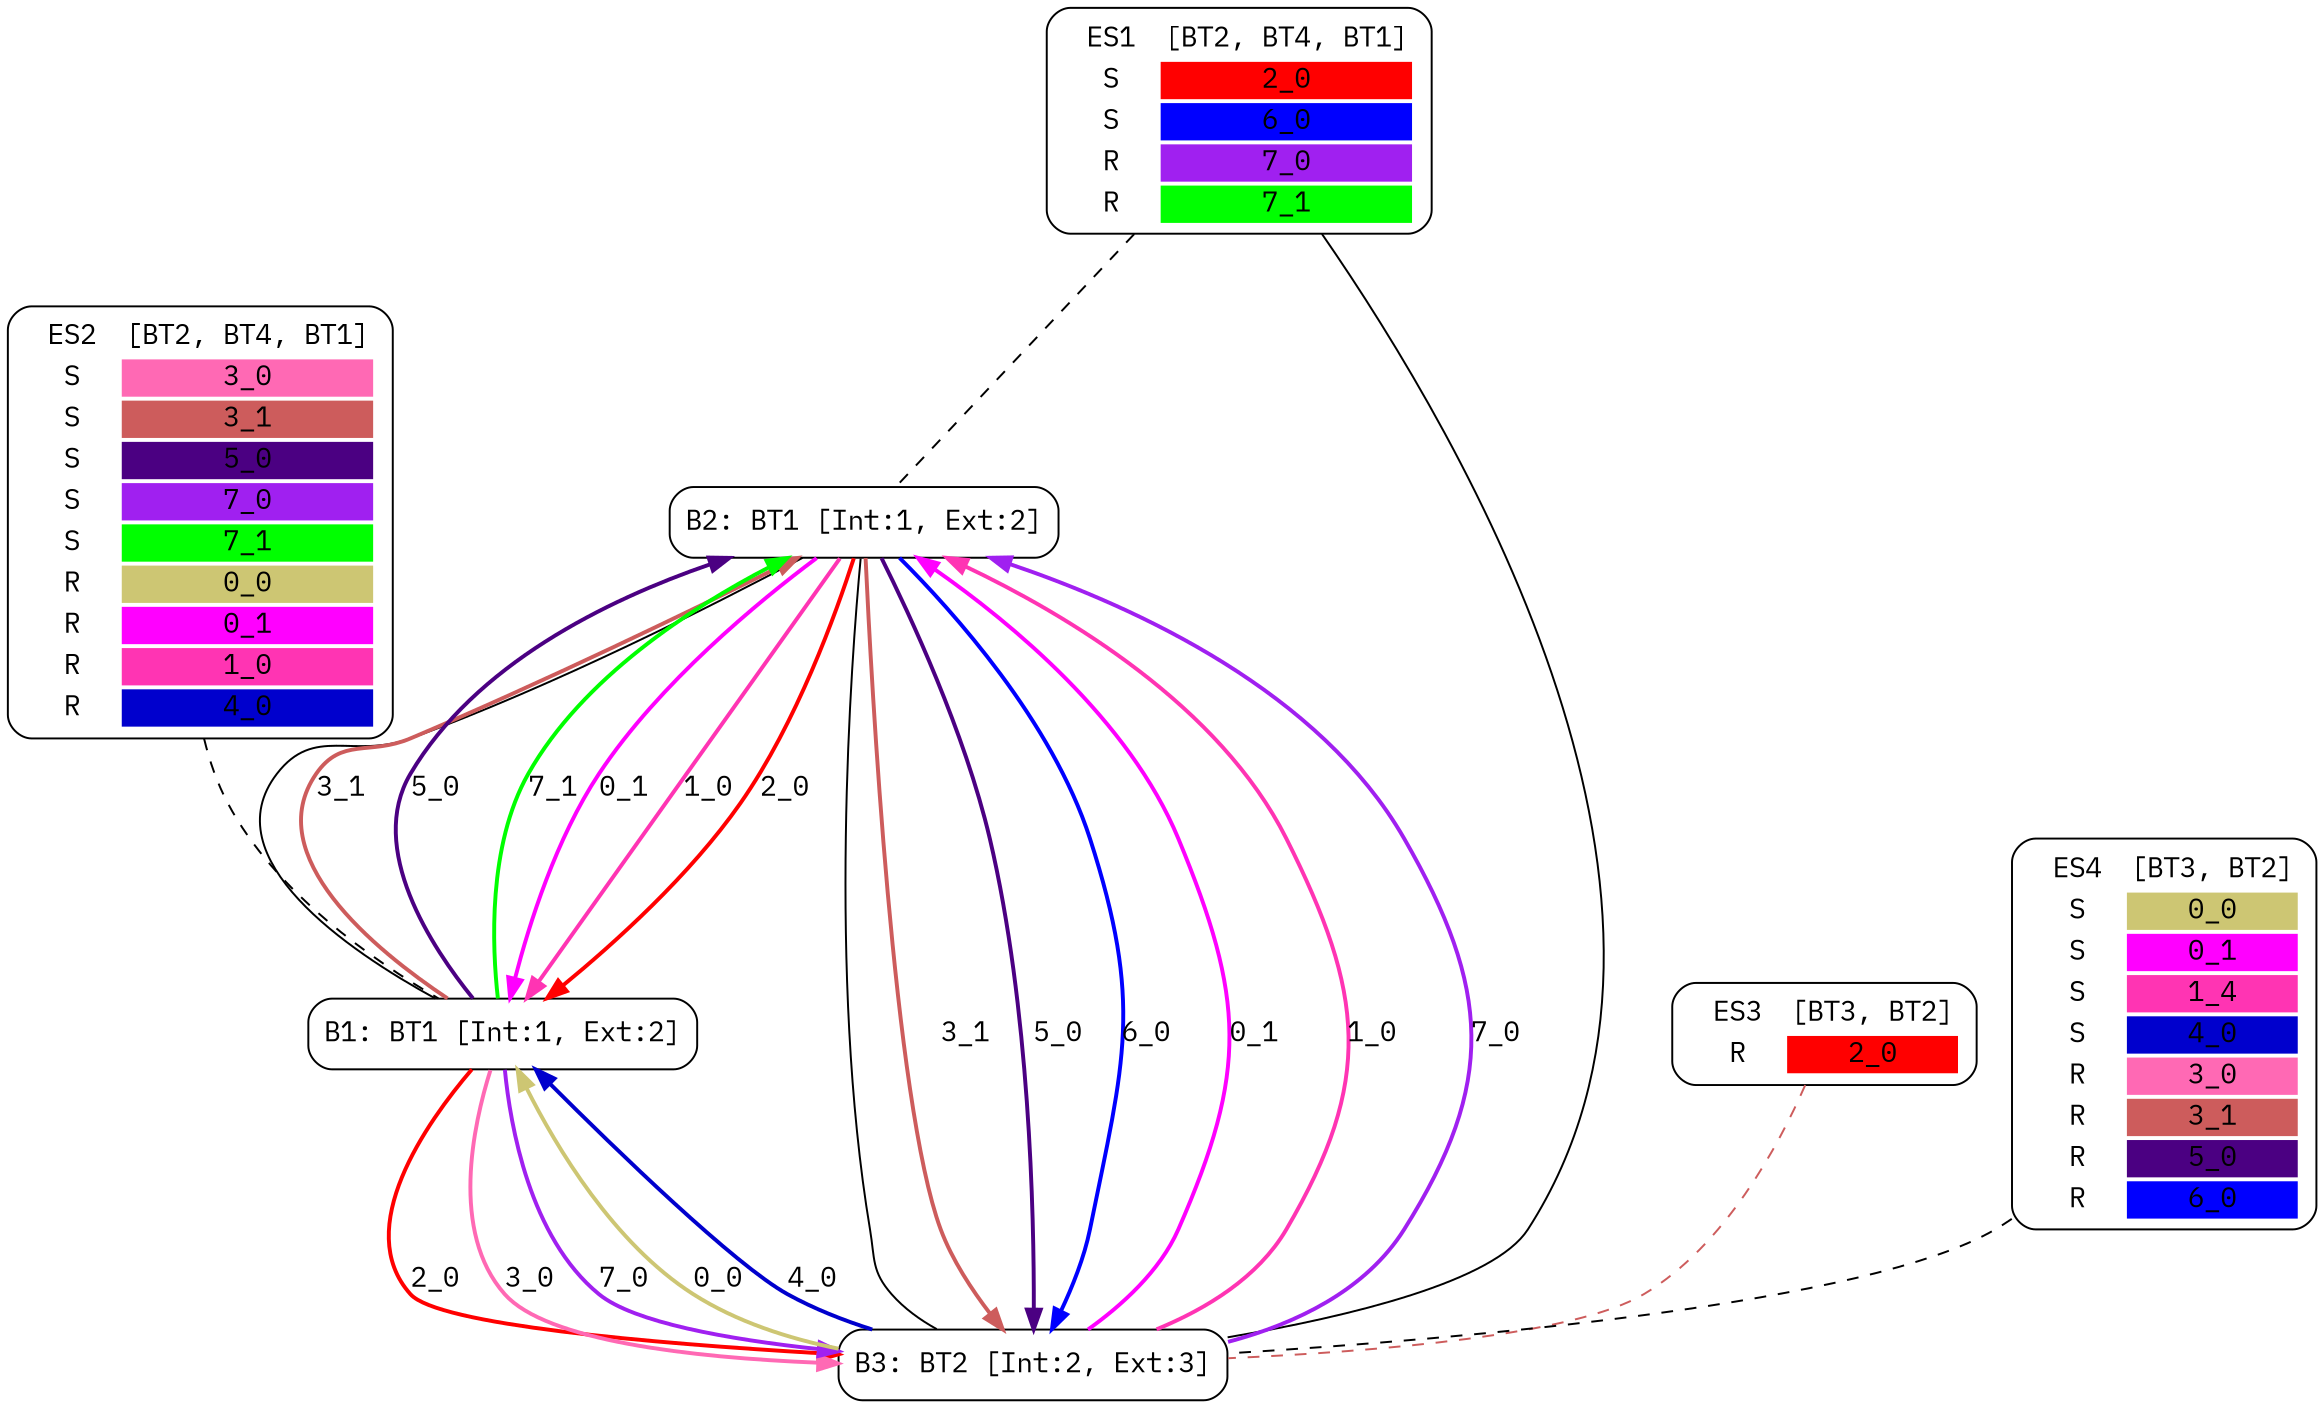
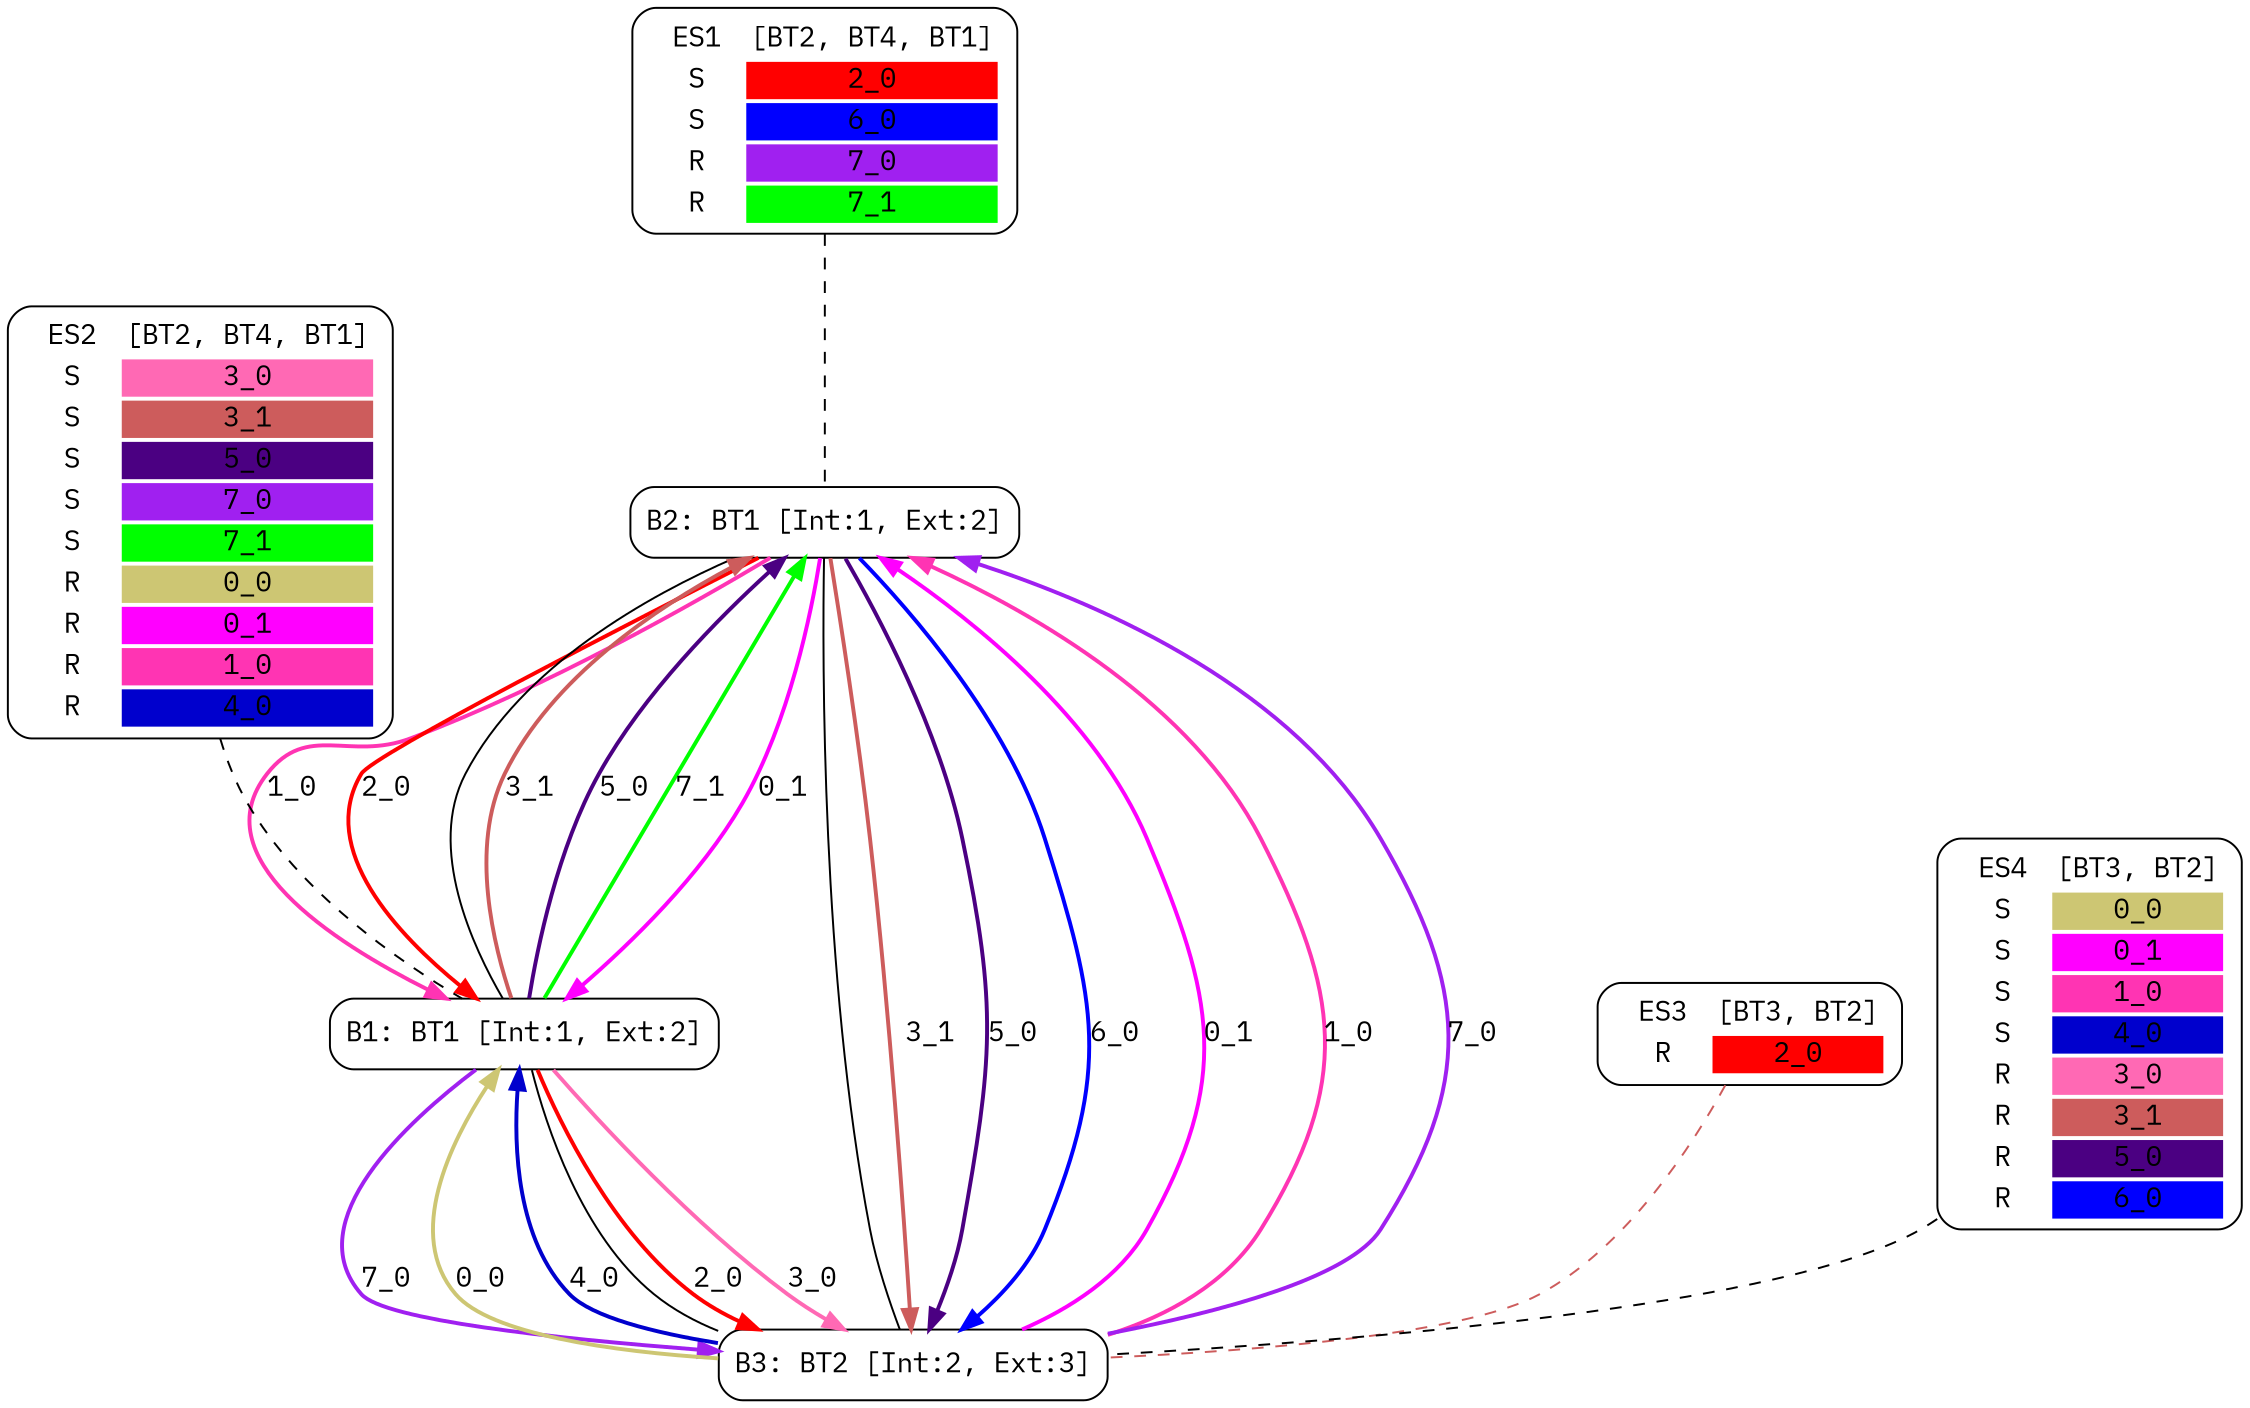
edge "ES1" -- "B3: BT2 [Int:2, Ext:3]": now "B1: BT1 [Int:1, Ext:2]" -- "B3: BT2 [Int:2, Ext:3]"
node "ES4": text "1_4" -> "1_0"
